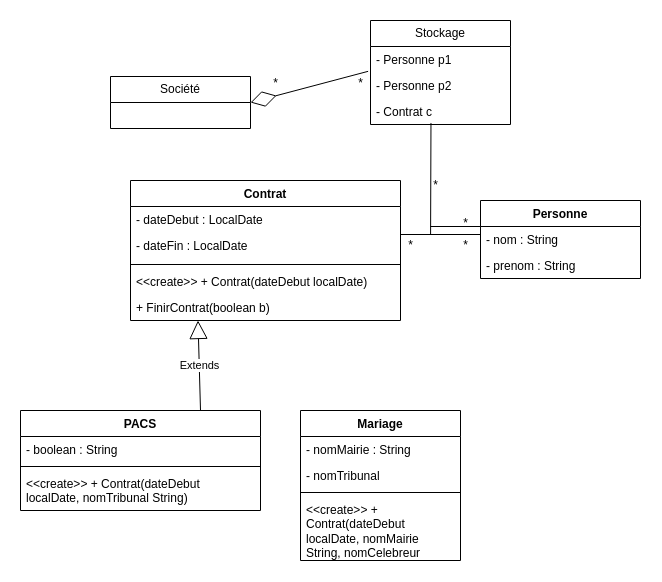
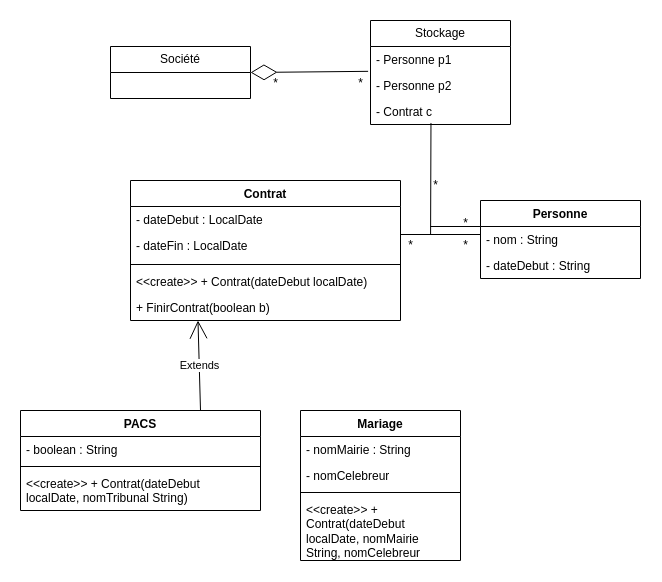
node "Société": moved (181, 103) -> (181, 73)
node "- prenom : String": label "- prenom : String" -> "- dateDebut : String"
edge "PACS" -> "Contrat": arrowhead block -> open
node "- nomTribunal": label "- nomTribunal" -> "- nomCelebreur"
